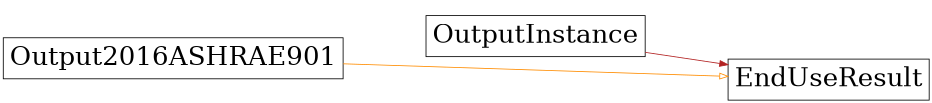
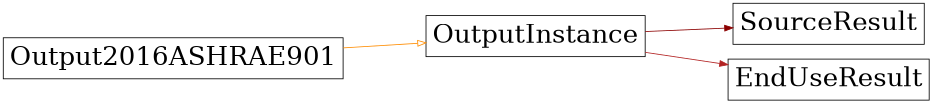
node "SourceResult": added
edge "Output2016ASHRAE901" -> "EndUseResult": now "Output2016ASHRAE901" -> "OutputInstance"
